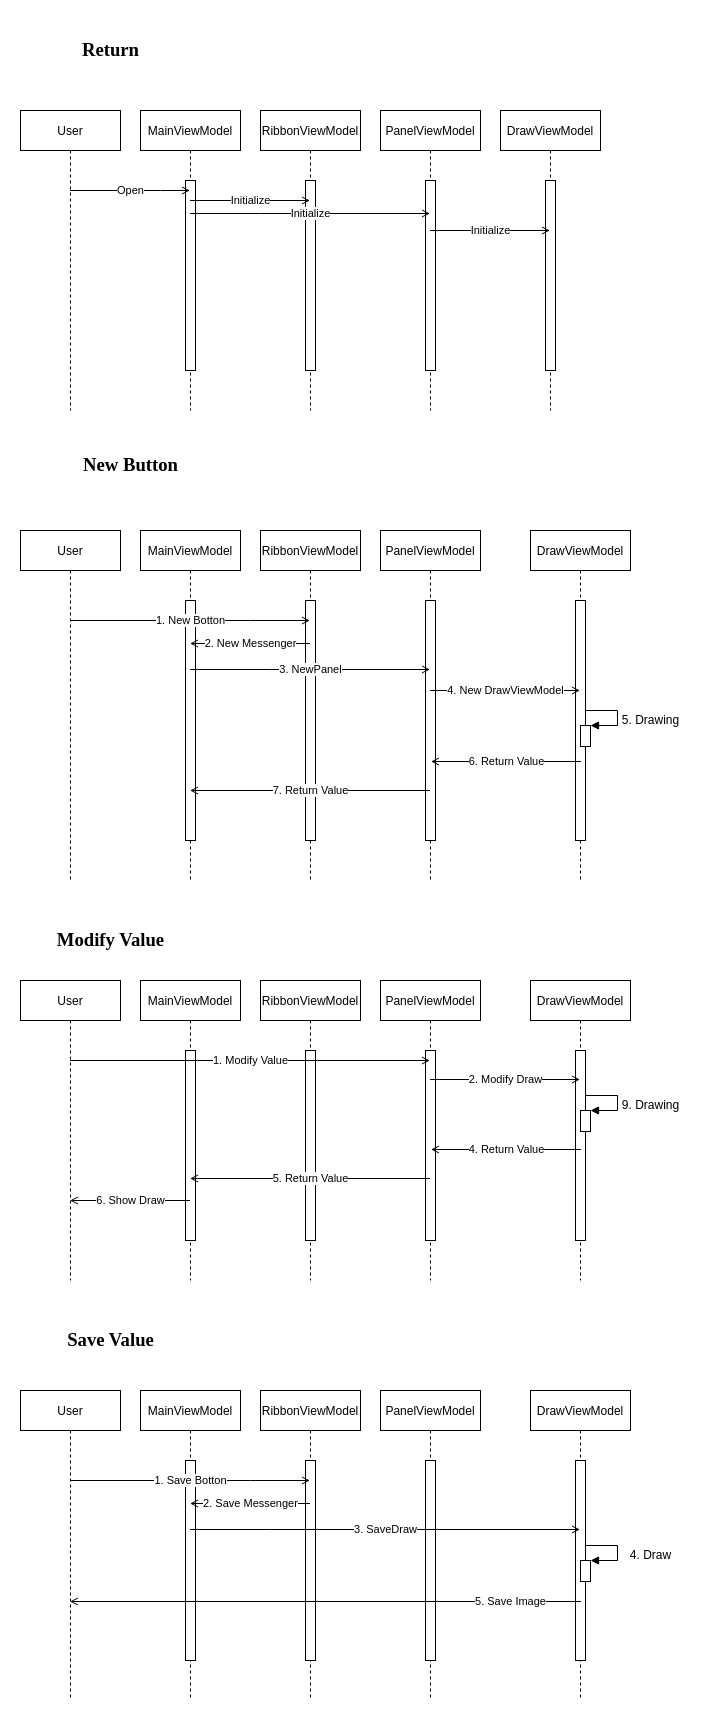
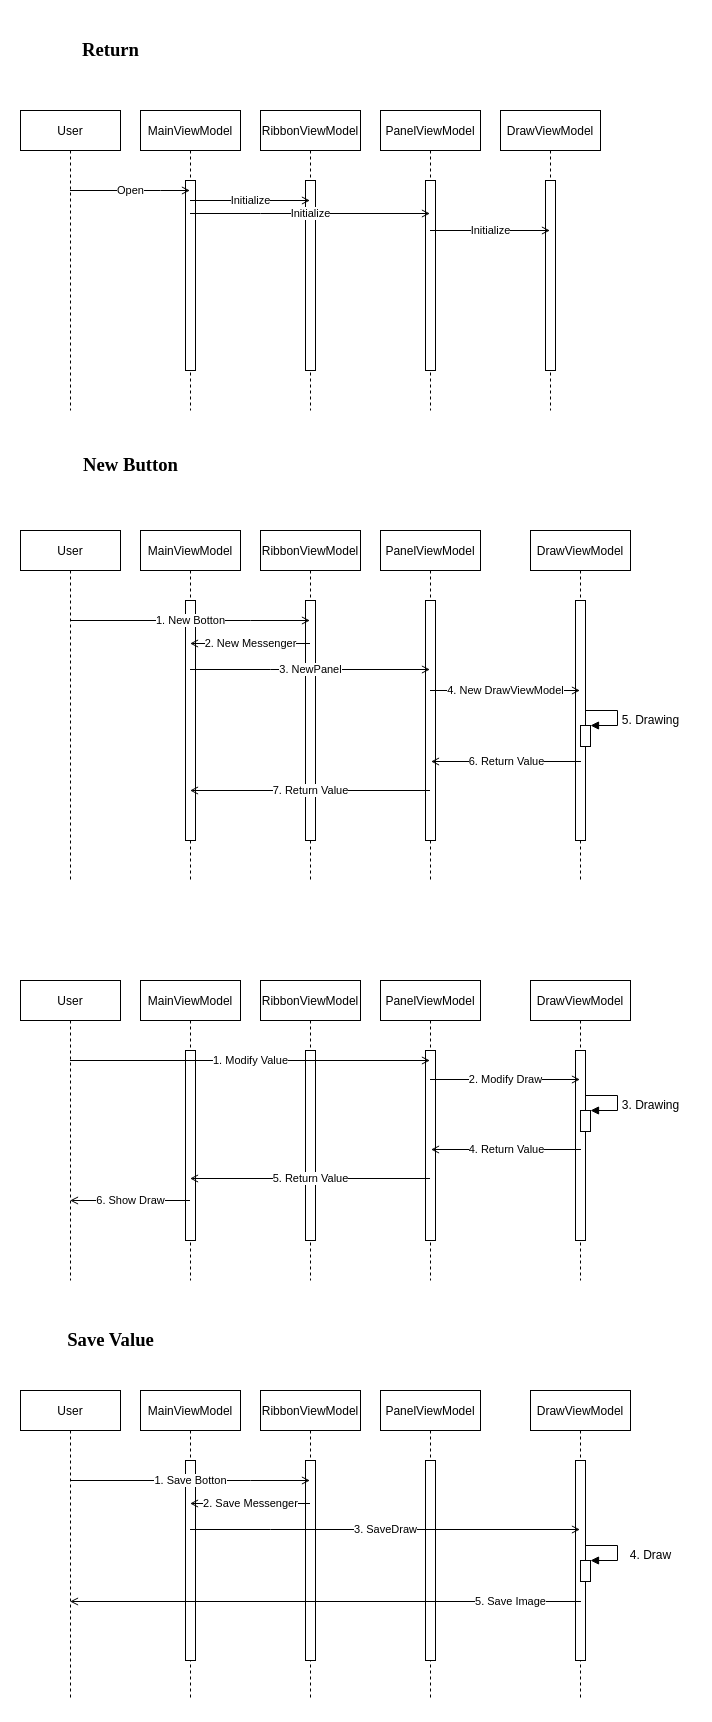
node "Modify Value": removed
node "9. Drawing": label "9. Drawing" -> "3. Drawing"
